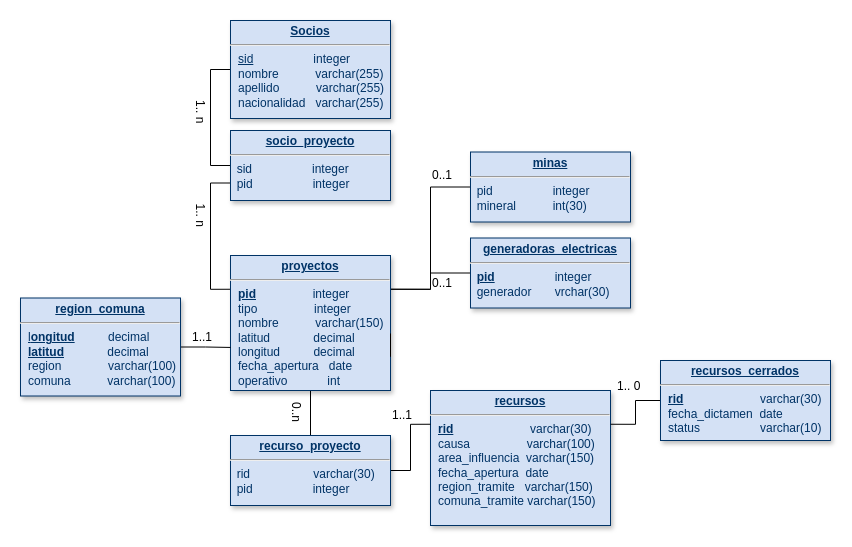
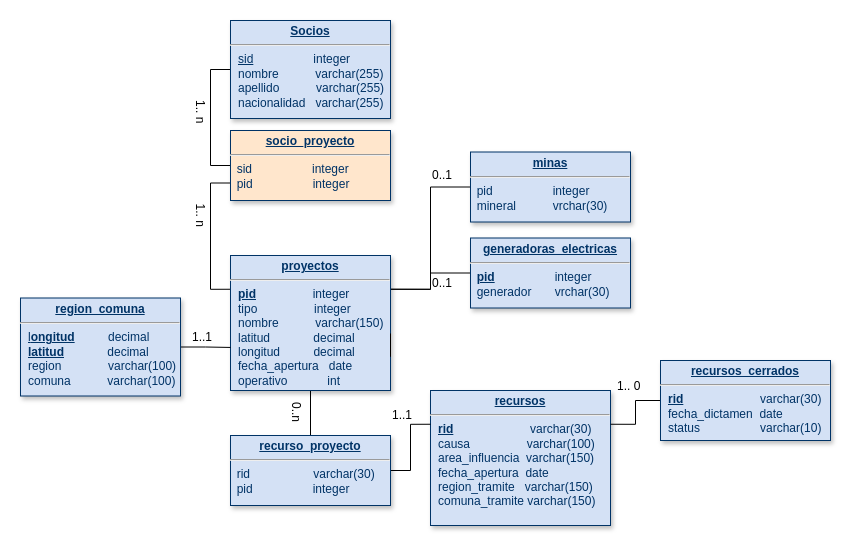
node "socio_proyecto sid integer pid integer": fillcolor #d4e1f5 -> #ffe6cc
node "minas pid integer mineral int(30)": label "minas pid integer mineral int(30)" -> "minas pid integer mineral vrchar(30)"
